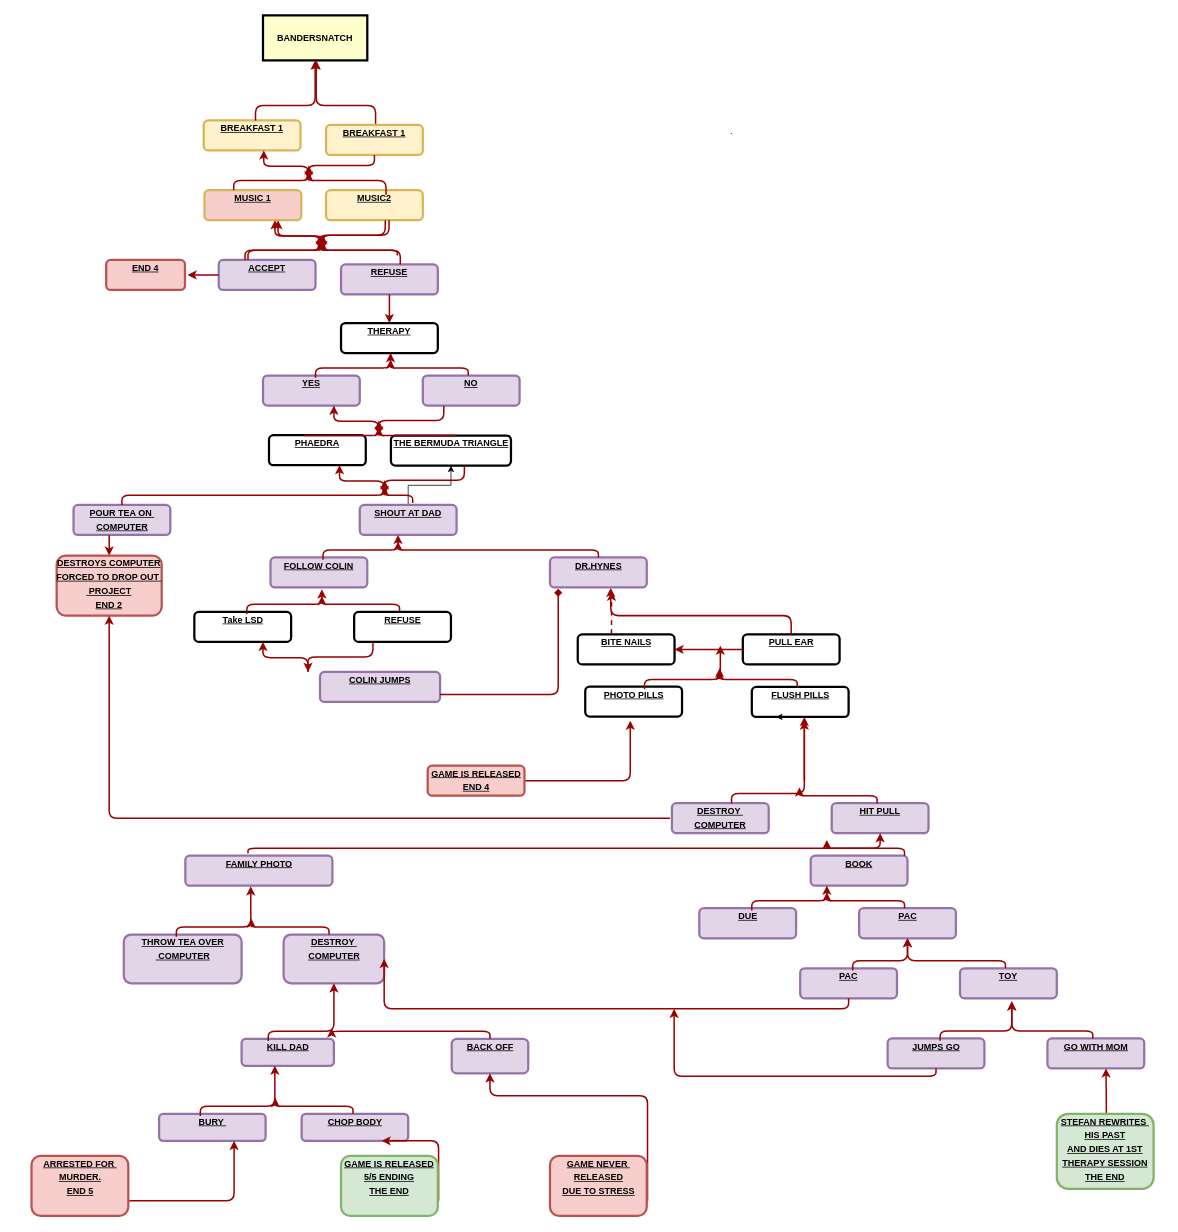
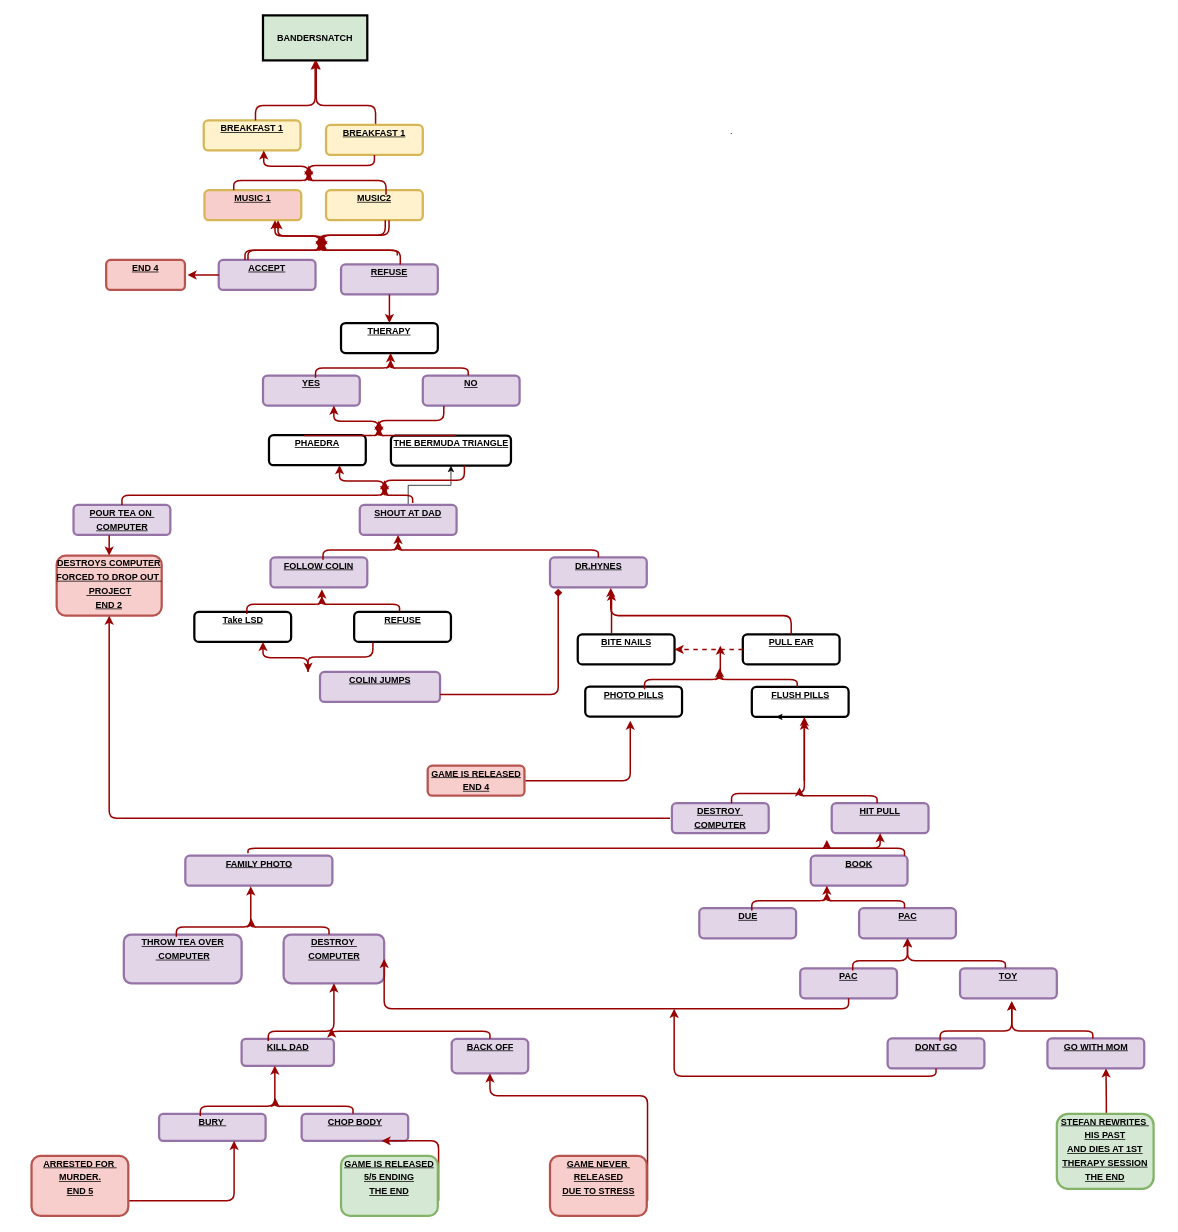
node "BANDERSNATCH": fillcolor #ffffcc -> #d5e8d4
edge "BITE NAILS" -> "DR.HYNES": style dashed -> solid
edge "PULL EAR" -> "BITE NAILS": style solid -> dashed
node "JUMPS GO": label "JUMPS GO" -> "DONT GO"
